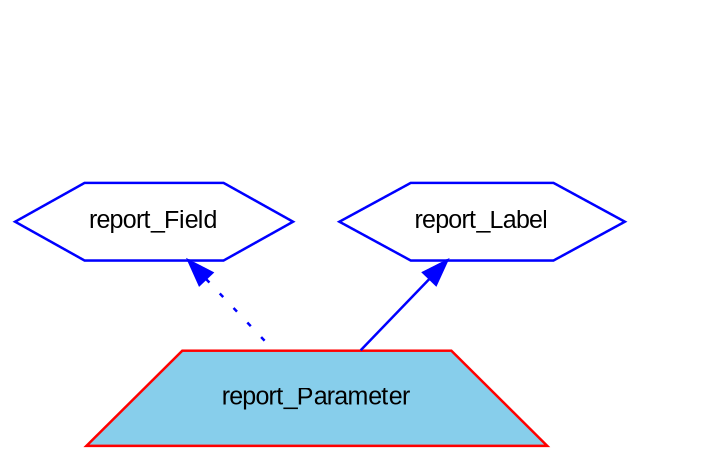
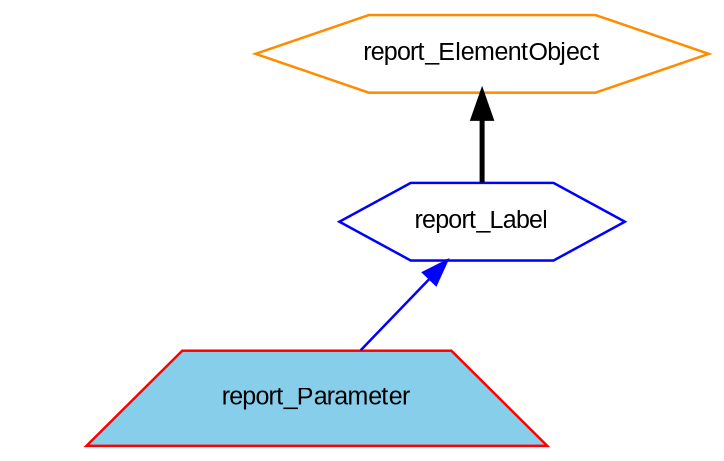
node "report_ElementObject": added
node "report_Field": removed
